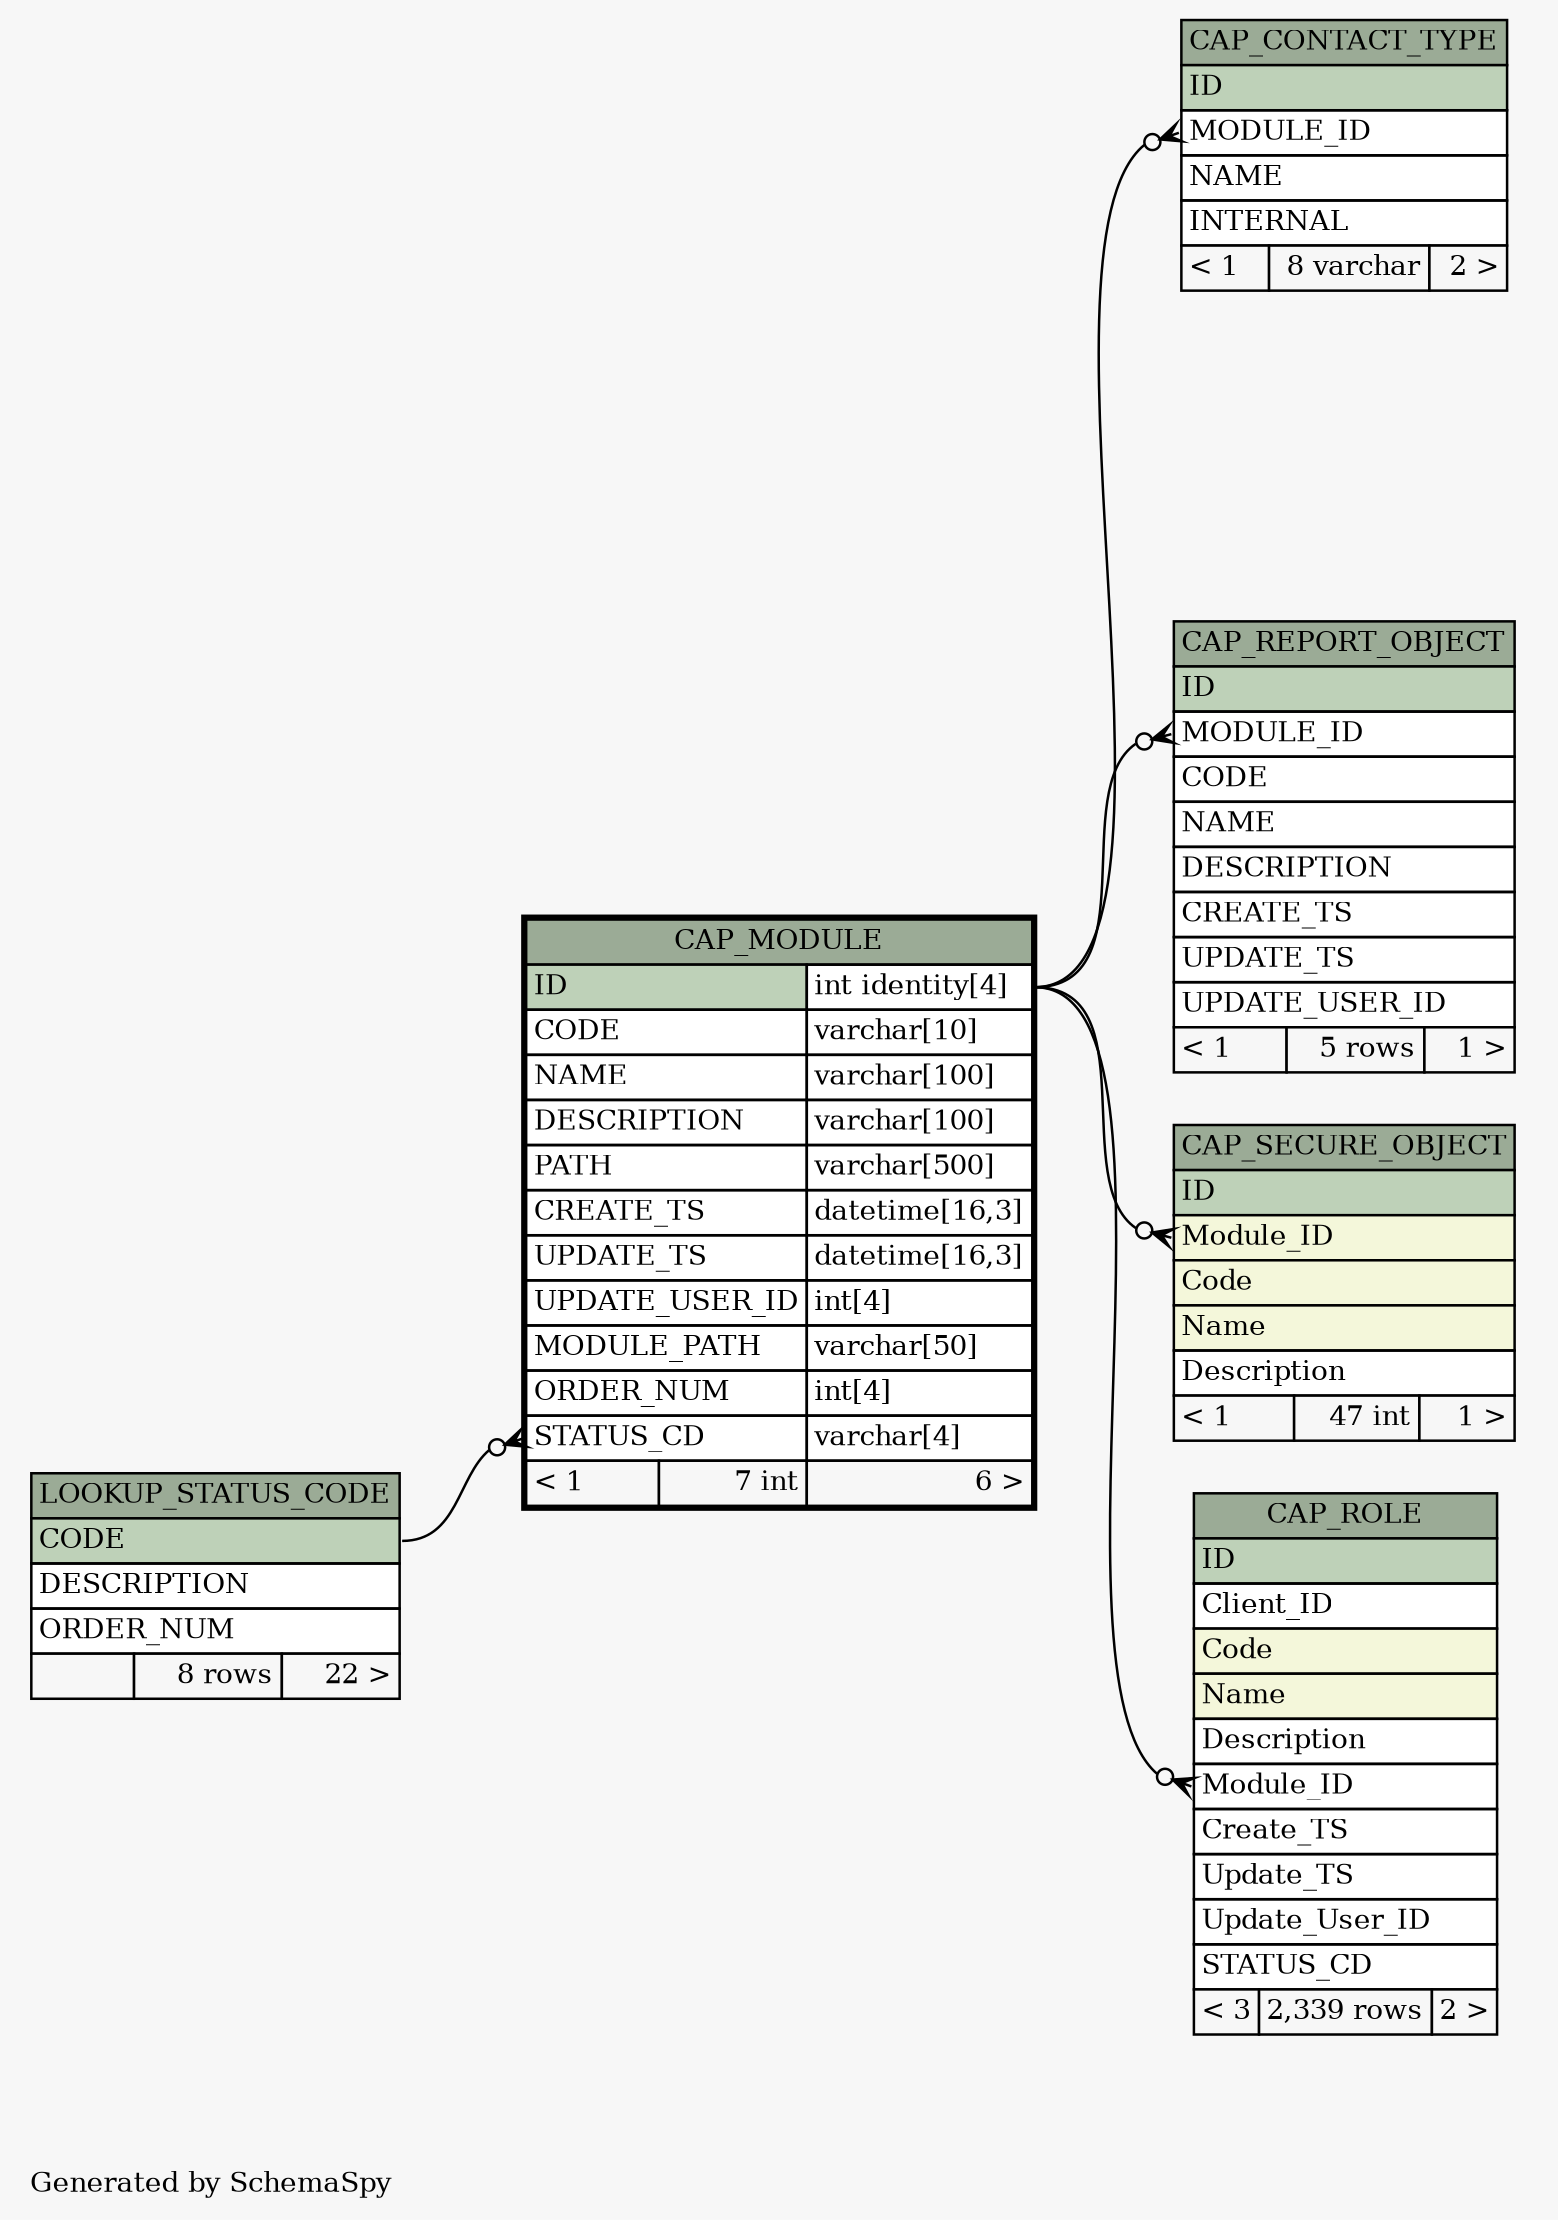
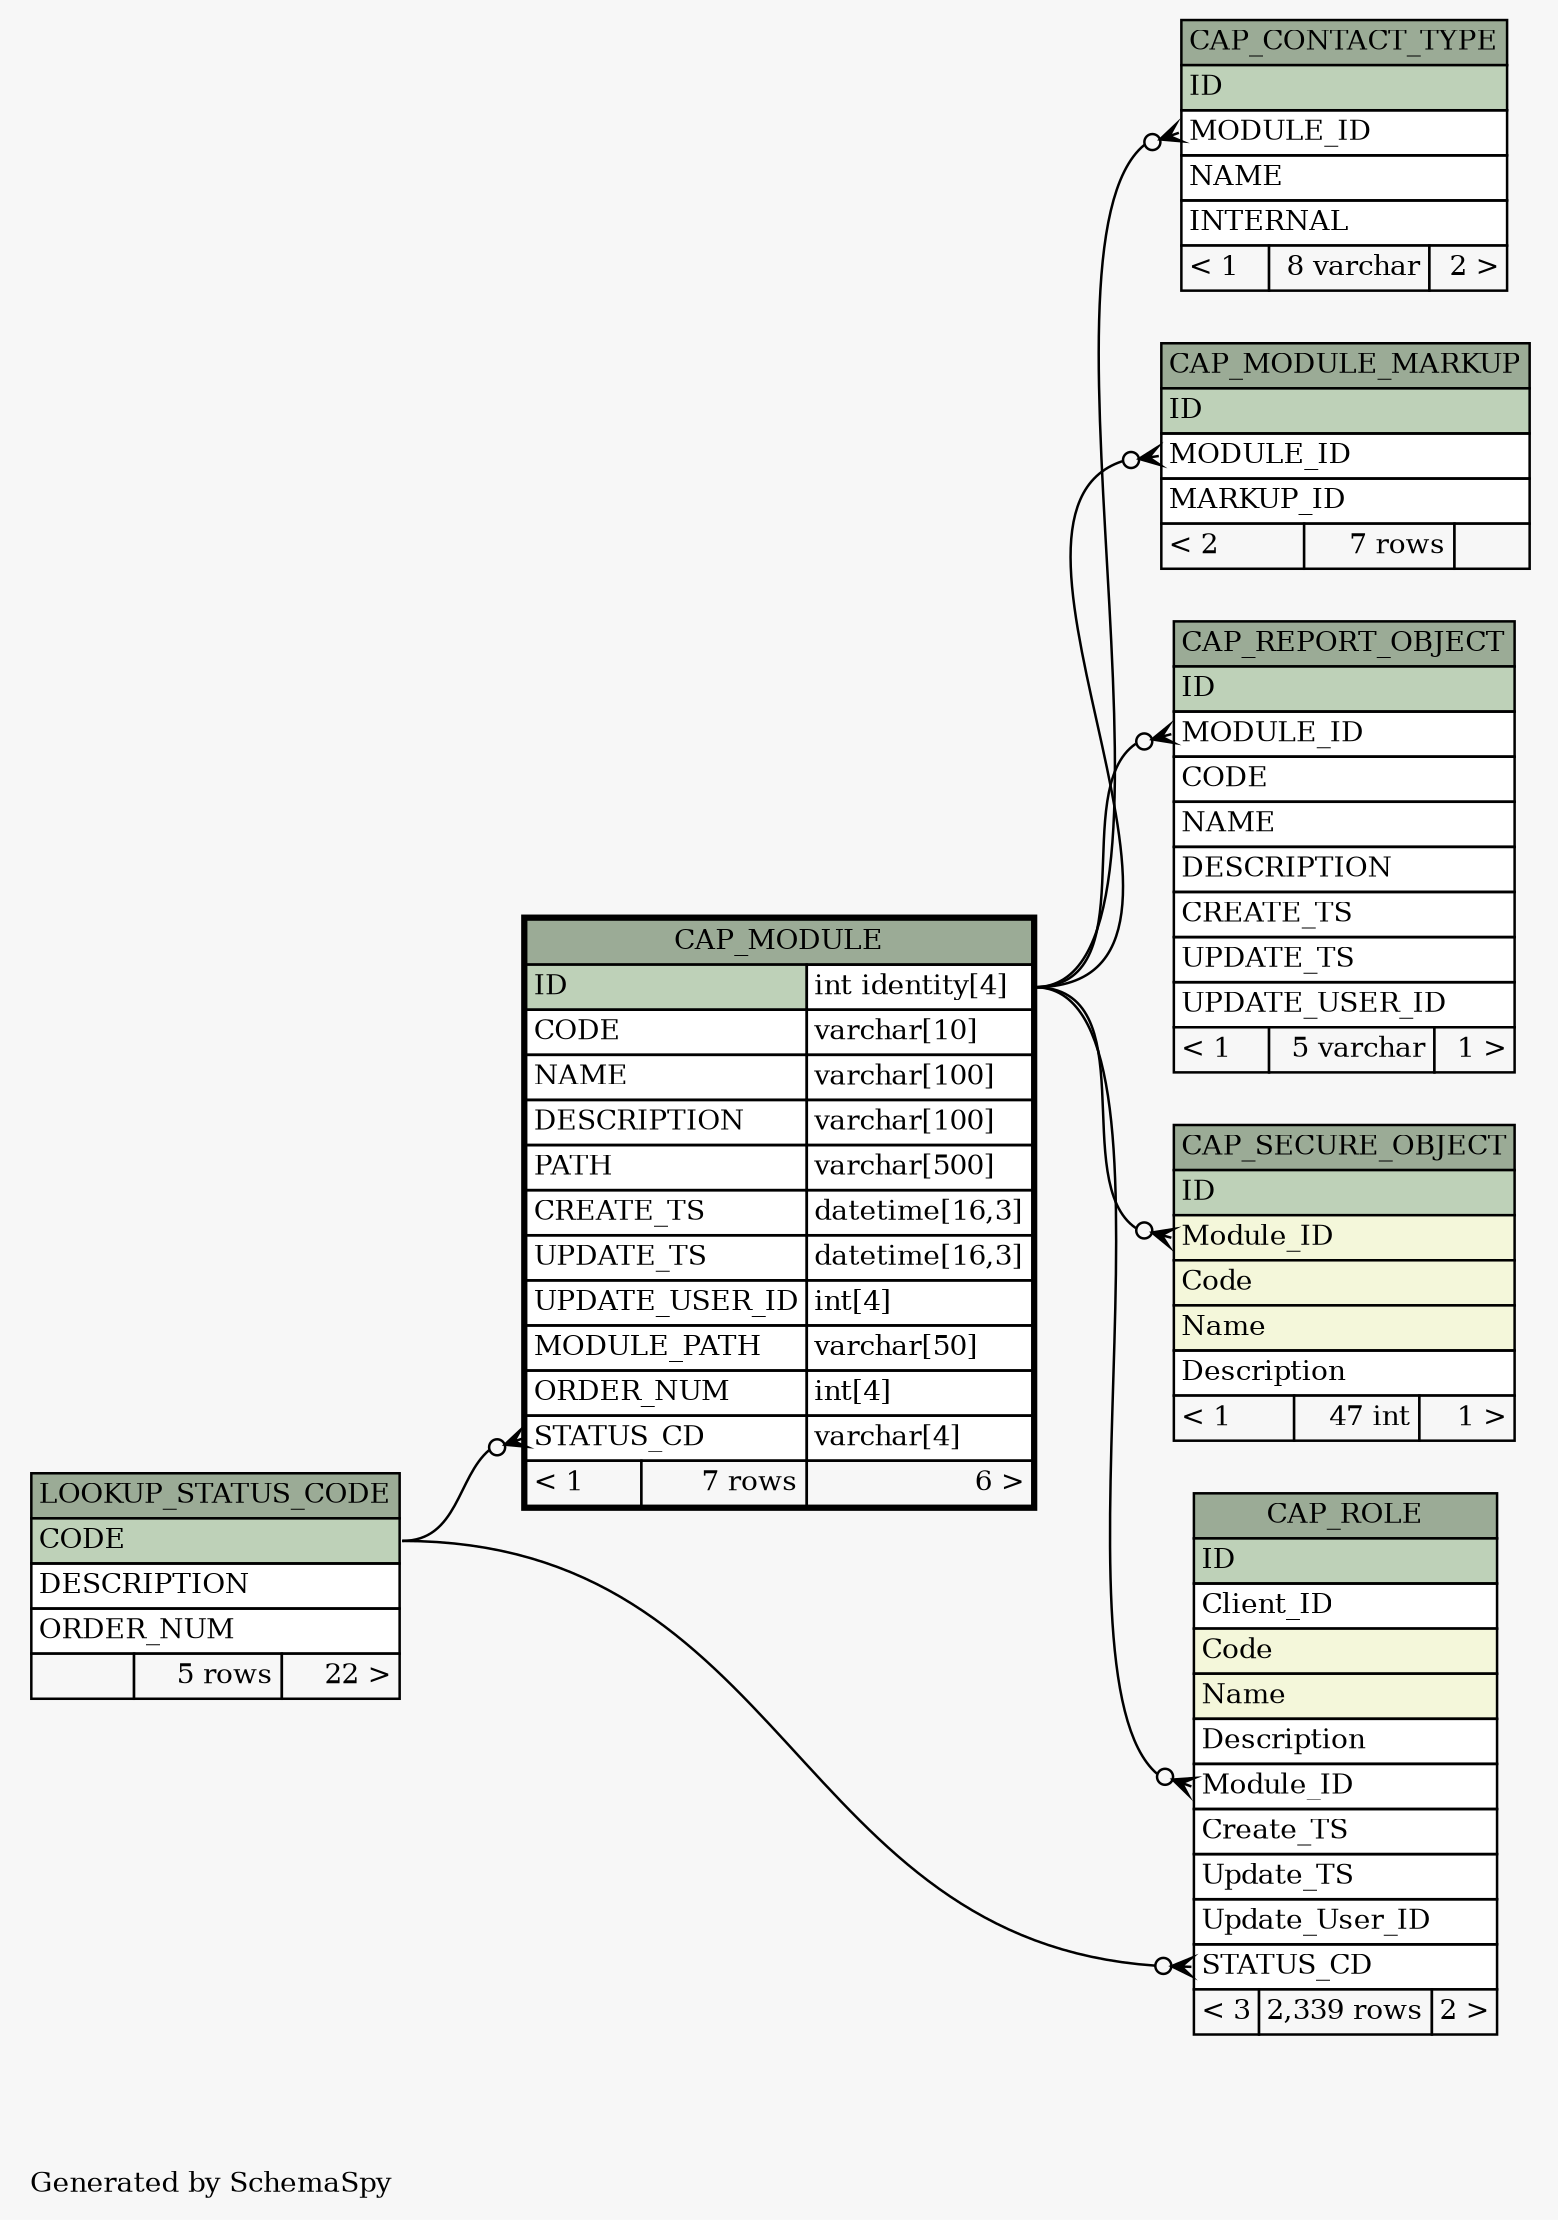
node "CAP_MODULE_MARKUP": added
node "CAP_REPORT_OBJECT": text "5 rows" -> "5 varchar"
node "CAP_MODULE": text "7 int" -> "7 rows"
node "LOOKUP_STATUS_CODE": text "8 rows" -> "5 rows"
edge "LOOKUP_STATUS_CODE" -> "CAP_ROLE": added
